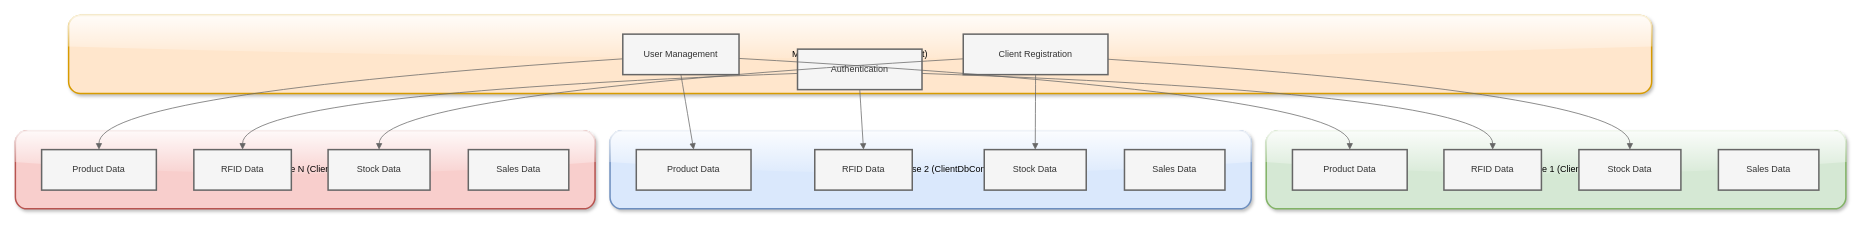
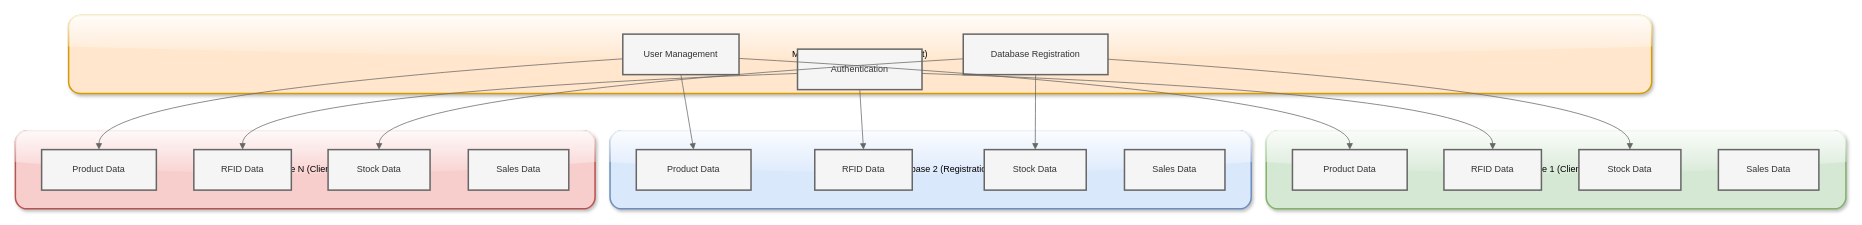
node "Client Registration": label "Client Registration" -> "Database Registration"
node "Client Database 2 (ClientDbContext)": label "Client Database 2 (ClientDbContext)" -> "Client Database 2 (Registration)"
